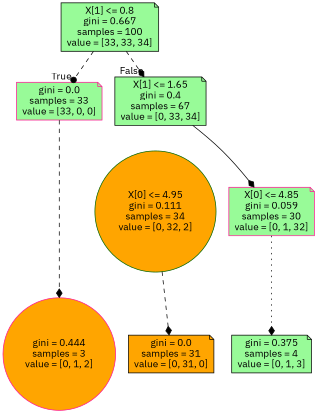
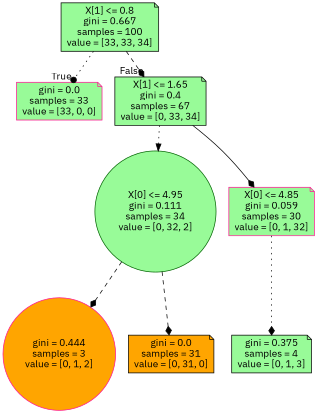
edge "X[1] <= 0.8 gini = 0.667 samples = 100 value = [33, 33, 34]" -> "gini = 0.0 samples = 33 value = [33, 0, 0]": style dashed -> dotted
edge "X[1] <= 1.65 gini = 0.4 samples = 67 value = [0, 33, 34]" -> "X[0] <= 4.95 gini = 0.111 samples = 34 value = [0, 32, 2]": added
edge "gini = 0.0 samples = 33 value = [33, 0, 0]" -> "gini = 0.444 samples = 3 value = [0, 1, 2]": now "X[0] <= 4.95 gini = 0.111 samples = 34 value = [0, 32, 2]" -> "gini = 0.444 samples = 3 value = [0, 1, 2]"
node "X[0] <= 4.95 gini = 0.111 samples = 34 value = [0, 32, 2]": fillcolor orange -> palegreen
